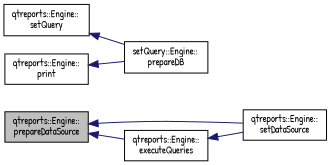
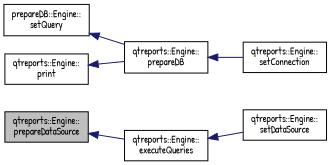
node "qtreports::Engine:: setQuery": label "qtreports::Engine:: setQuery" -> "prepareDB::Engine:: setQuery"
node "setQuery::Engine:: prepareDB": label "setQuery::Engine:: prepareDB" -> "qtreports::Engine:: prepareDB"
node "qtreports::Engine:: setConnection": added
edge "qtreports::Engine:: setDataSource" -> "qtreports::Engine:: prepareDataSource": removed
